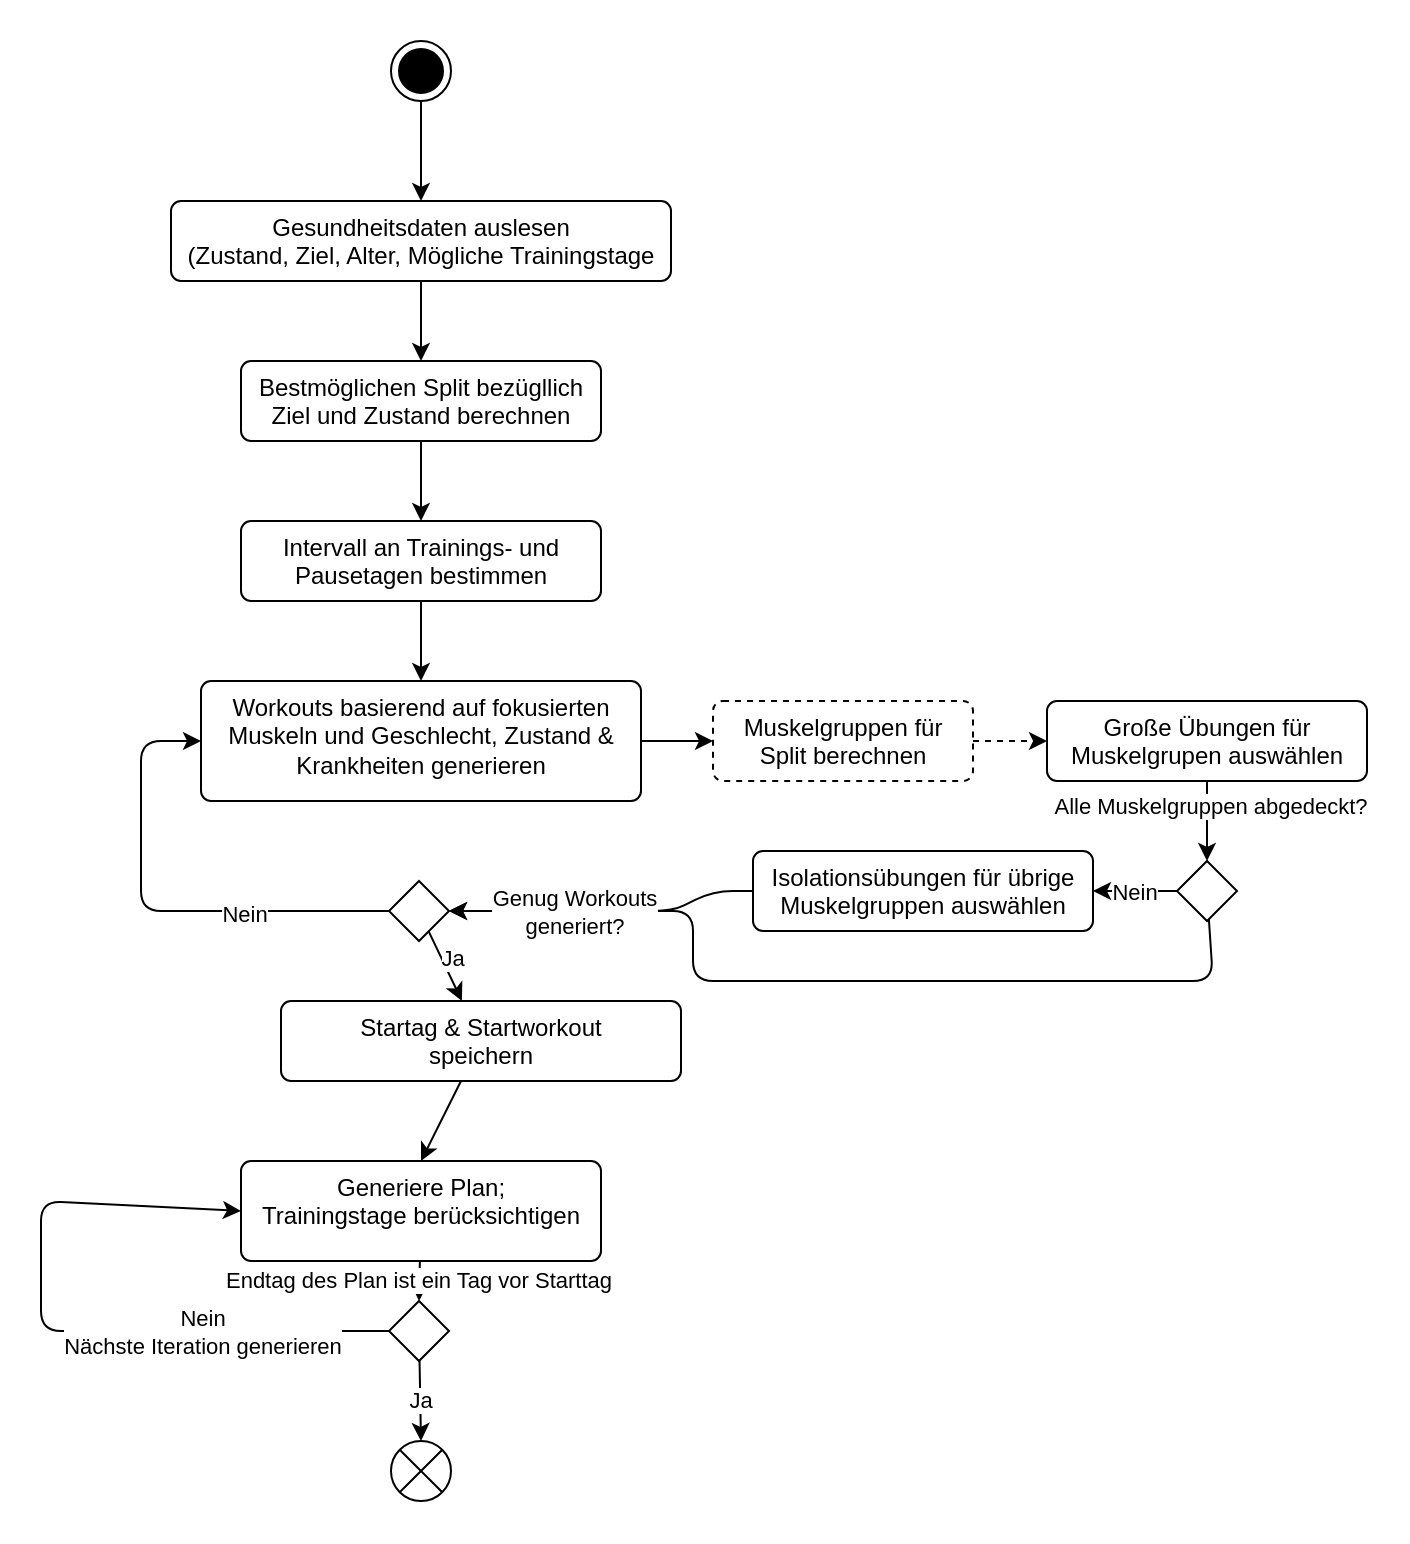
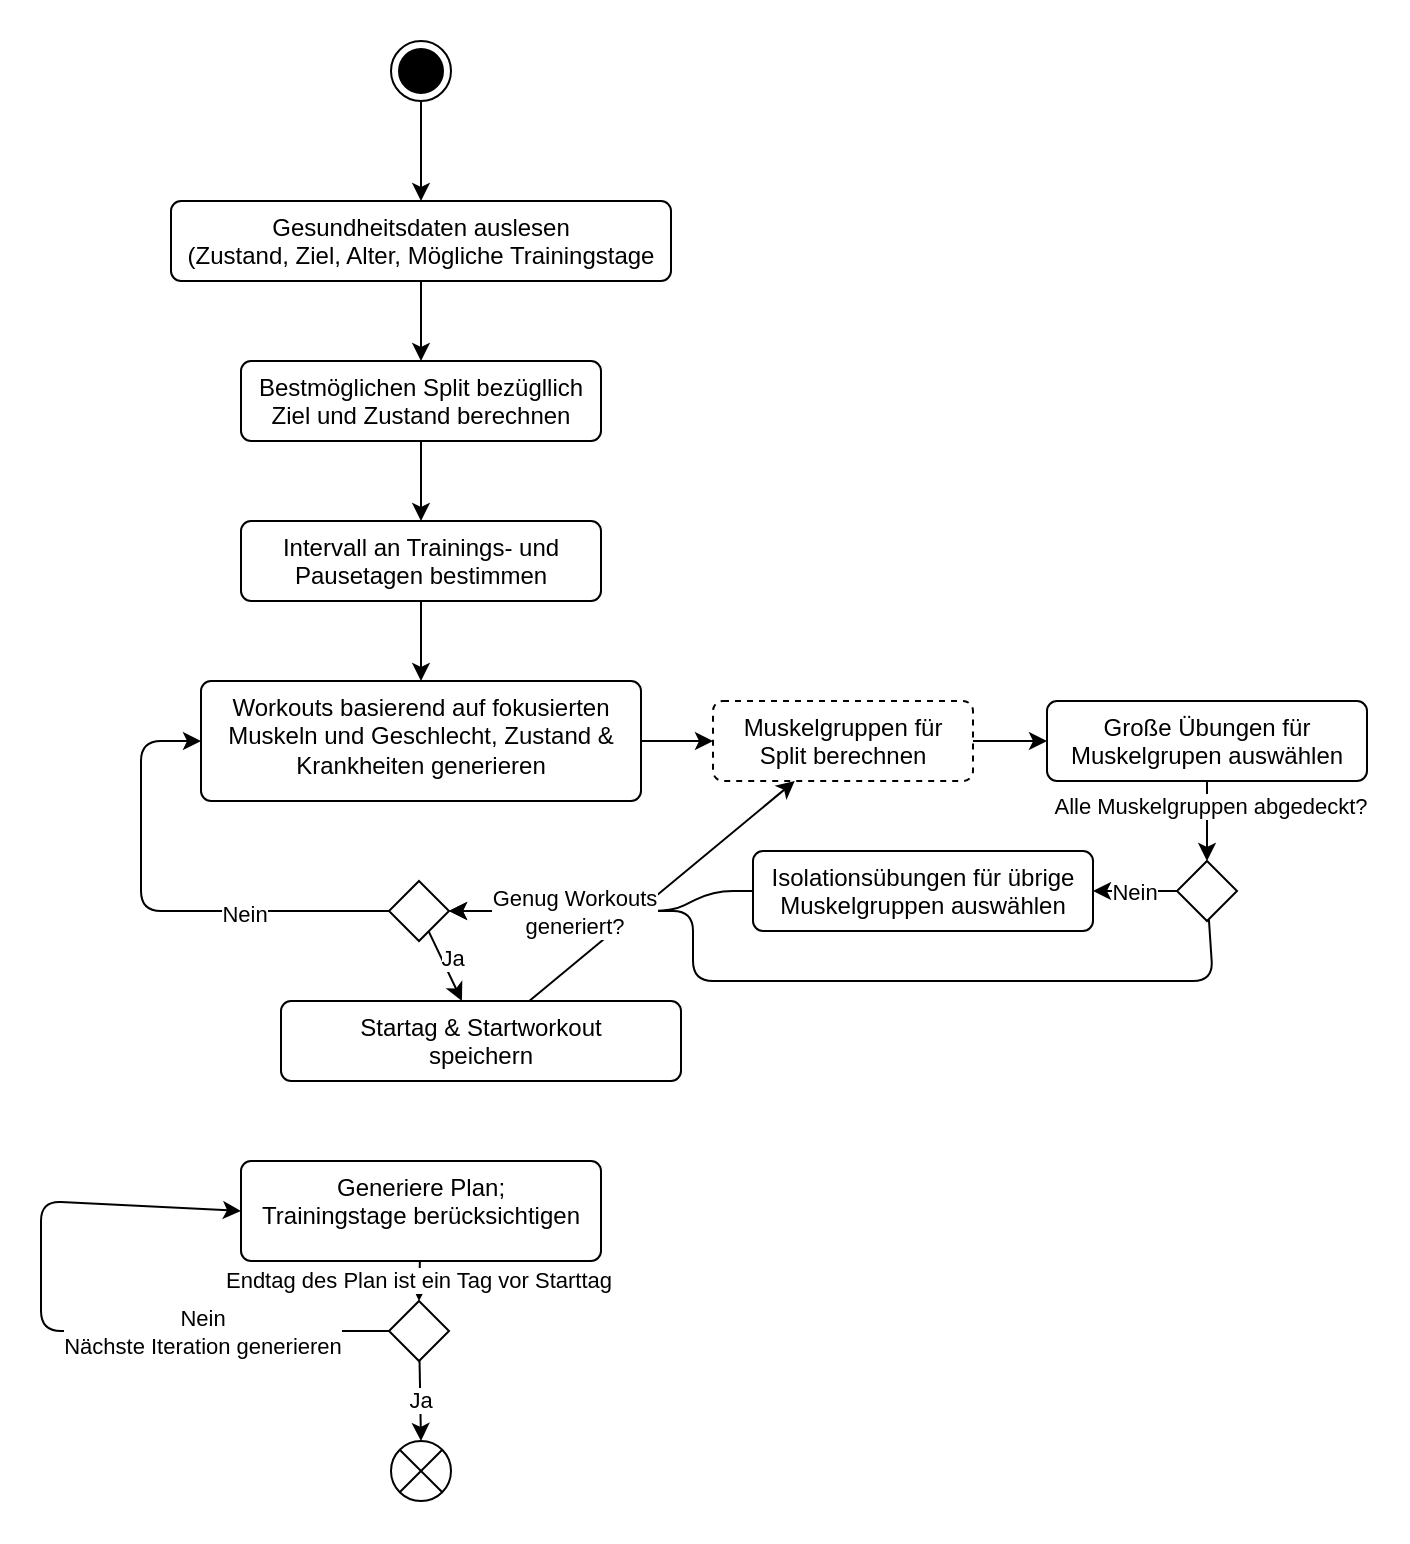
edge "Muskelgruppen für Split berechnen" -> "Große Übungen für Muskelgrupen auswählen": style dashed -> solid
edge "Startag & Startworkout speichern" -> "Generiere Plan; Trainingstage berücksichtigen": now "Startag & Startworkout speichern" -> "Muskelgruppen für Split berechnen"
